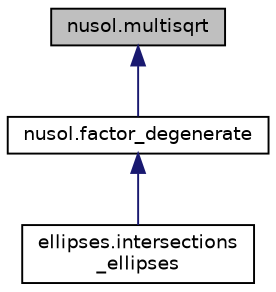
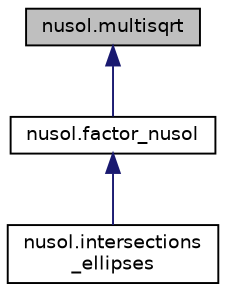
node "nusol.factor_degenerate": label "nusol.factor_degenerate" -> "nusol.factor_nusol"
node "ellipses.intersections _ellipses": label "ellipses.intersections _ellipses" -> "nusol.intersections _ellipses"
